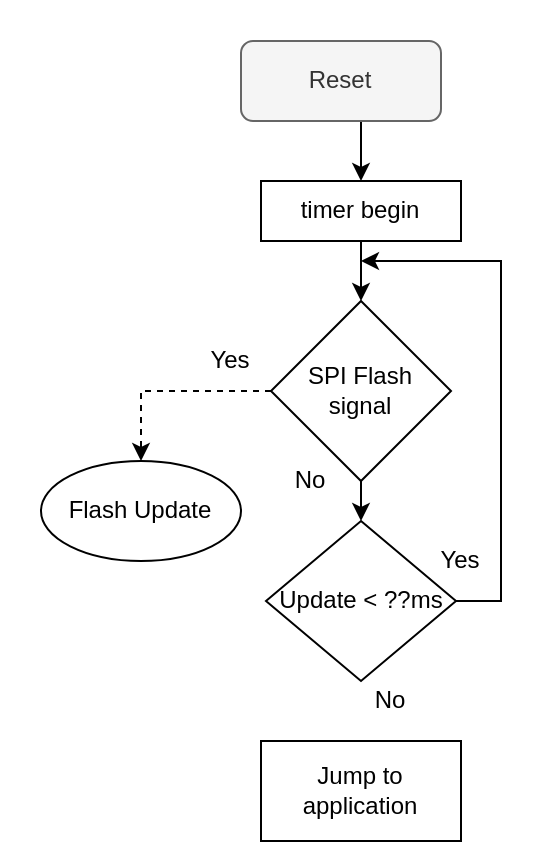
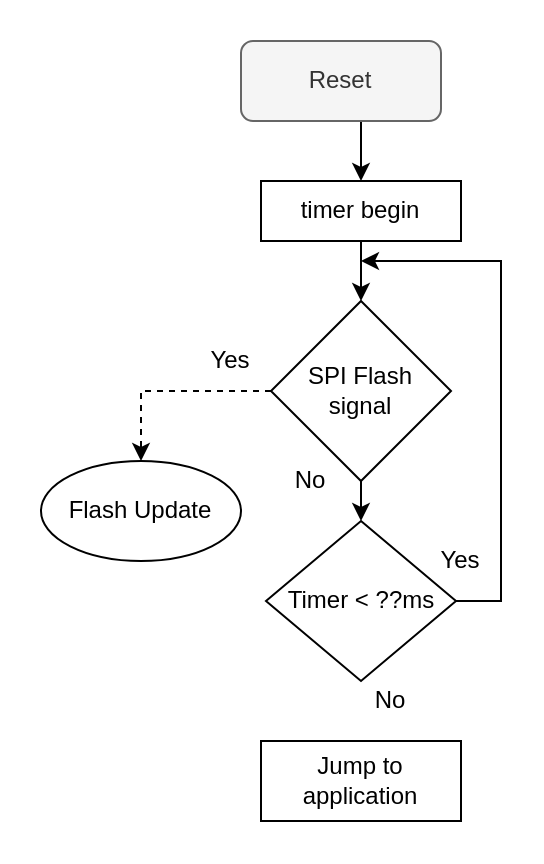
node "Update < ??ms": label "Update < ??ms" -> "Timer < ??ms"
node "Jump to application": size 200x100 -> 200x80
